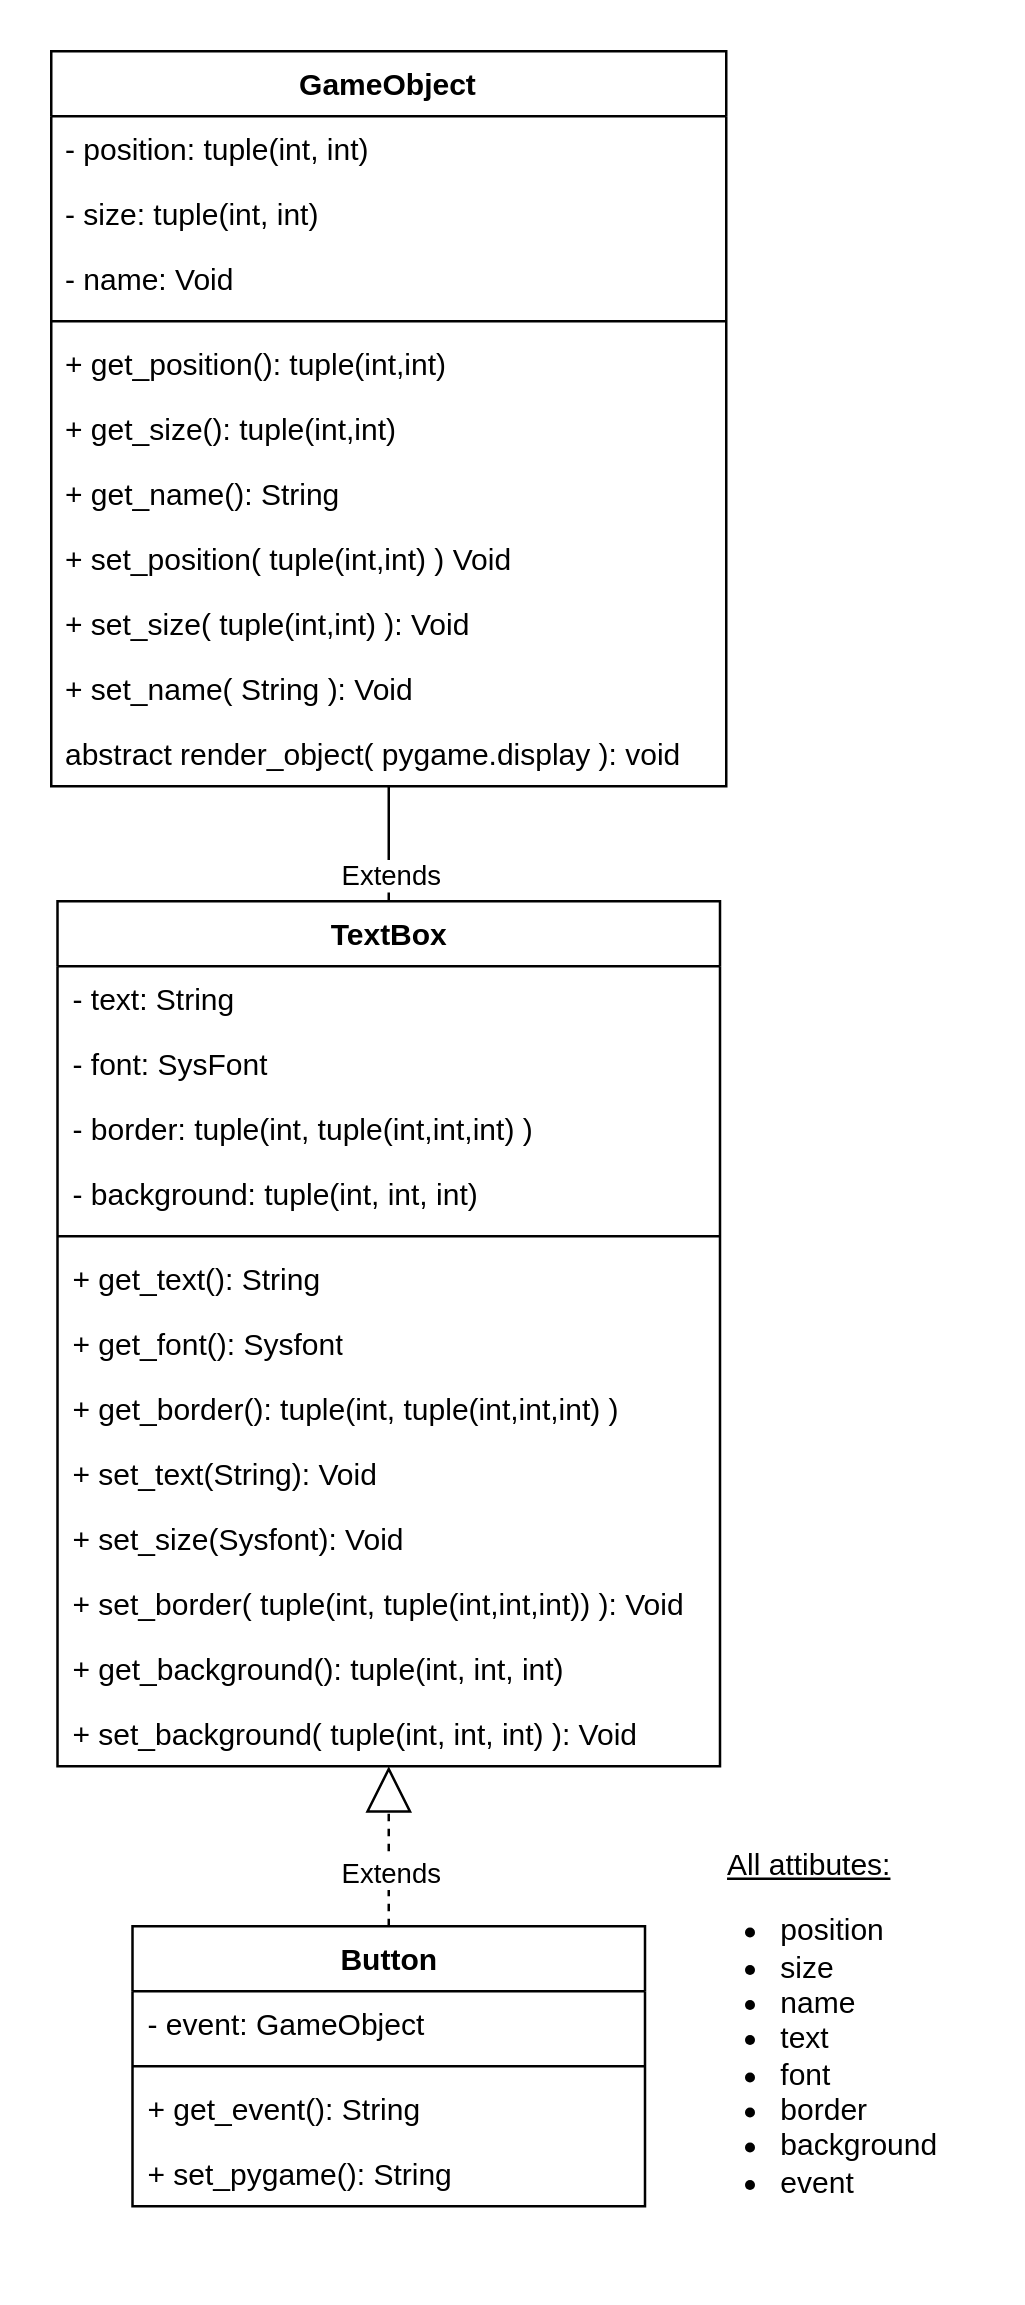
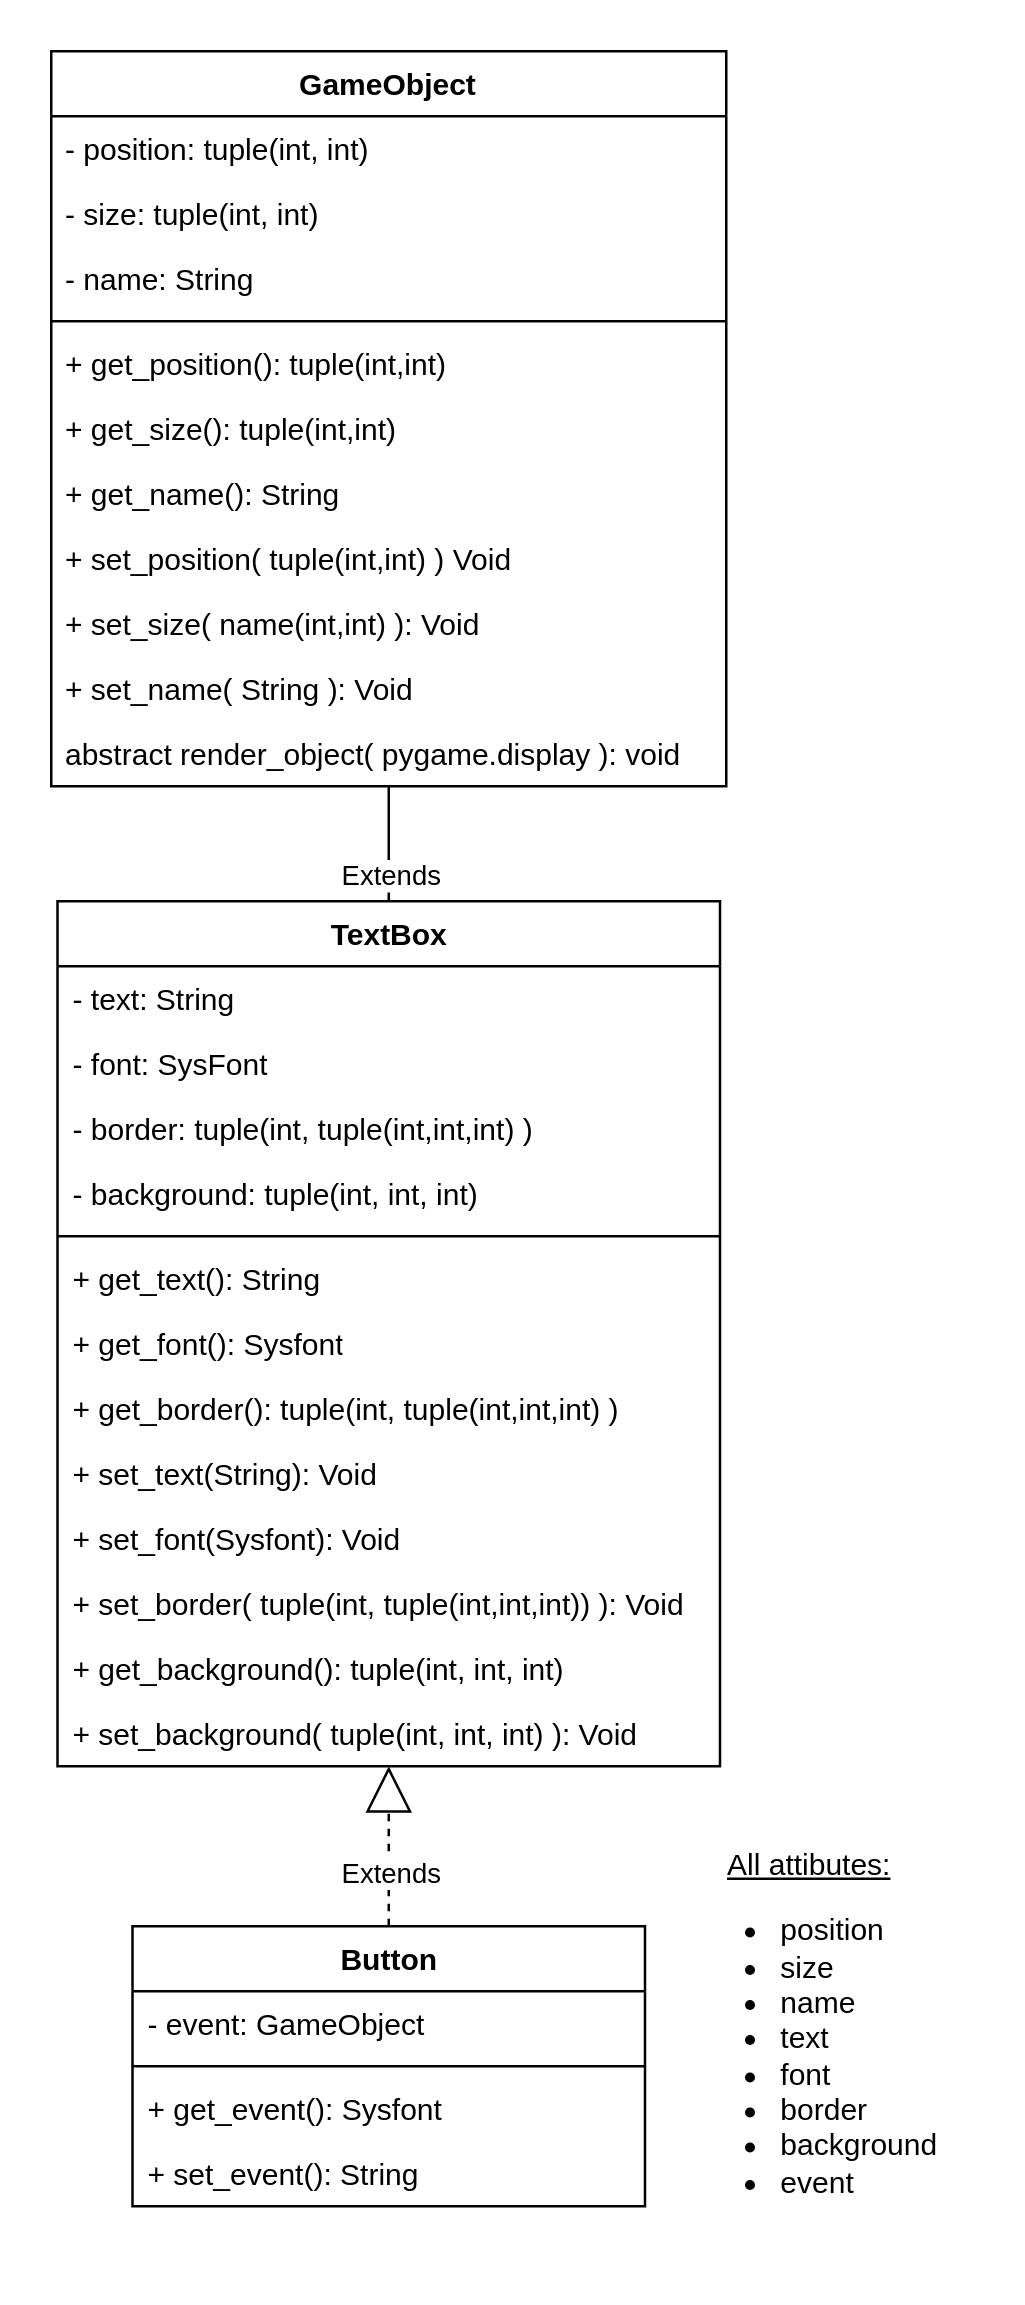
node "- name: Void": label "- name: Void" -> "- name: String"
node "+ set_size( tuple(int,int) ): Void": label "+ set_size( tuple(int,int) ): Void" -> "+ set_size( name(int,int) ): Void"
node "+ set_size(Sysfont): Void": label "+ set_size(Sysfont): Void" -> "+ set_font(Sysfont): Void"
node "+ get_event(): String": label "+ get_event(): String" -> "+ get_event(): Sysfont"
node "+ set_pygame(): String": label "+ set_pygame(): String" -> "+ set_event(): String"
